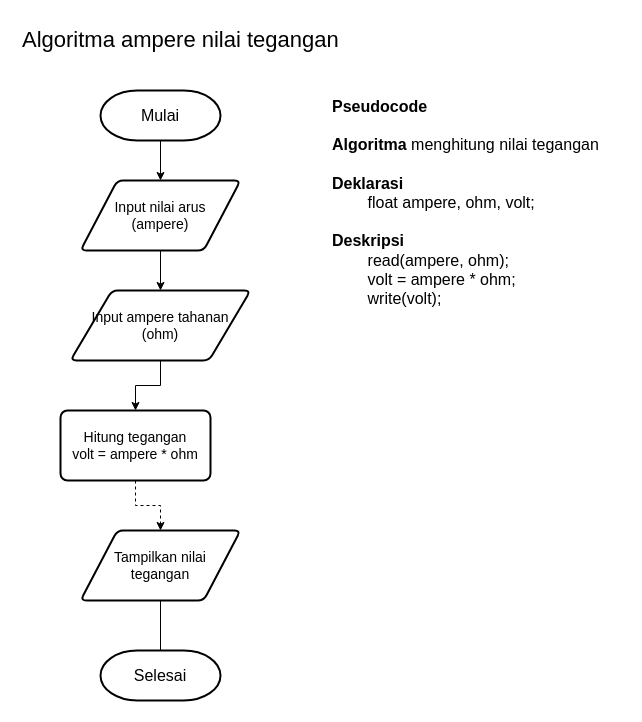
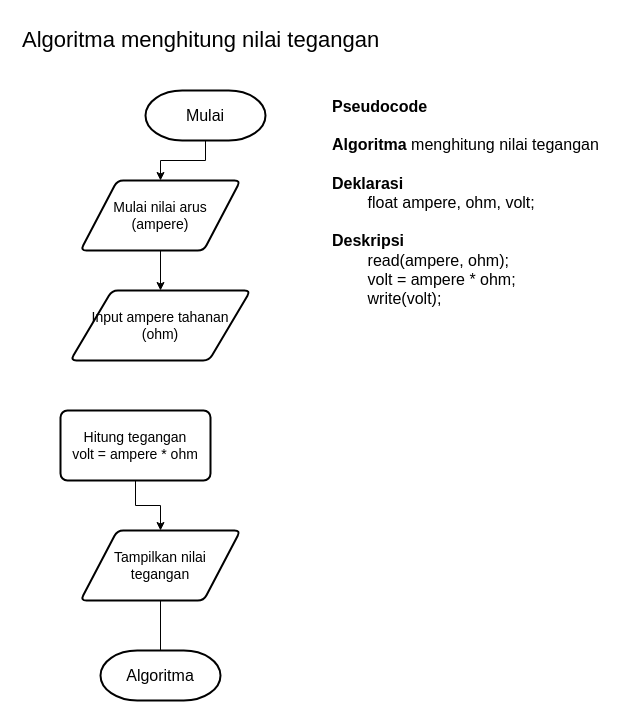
node "Algoritma ampere nilai tegangan": label "Algoritma ampere nilai tegangan" -> "Algoritma menghitung nilai tegangan"
node "Mulai": moved (161, 116) -> (206, 116)
node "Input nilai arus (ampere)": label "Input nilai arus (ampere)" -> "Mulai nilai arus (ampere)"
edge "Input ampere tahanan (ohm)" -> "Hitung tegangan volt = ampere * ohm": removed
edge "Hitung tegangan volt = ampere * ohm" -> "Tampilkan nilai tegangan": style dashed -> solid
node "Selesai": label "Selesai" -> "Algoritma"
